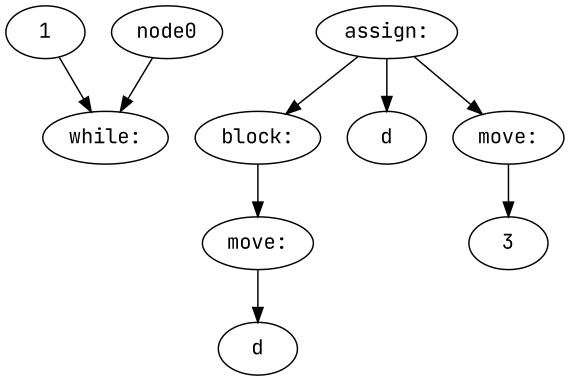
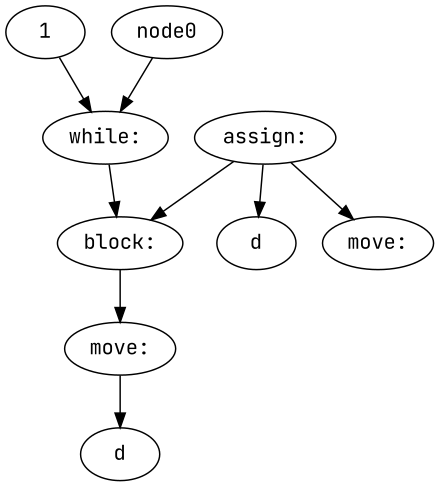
edge "while:" -> "block:": added
node "3": removed
